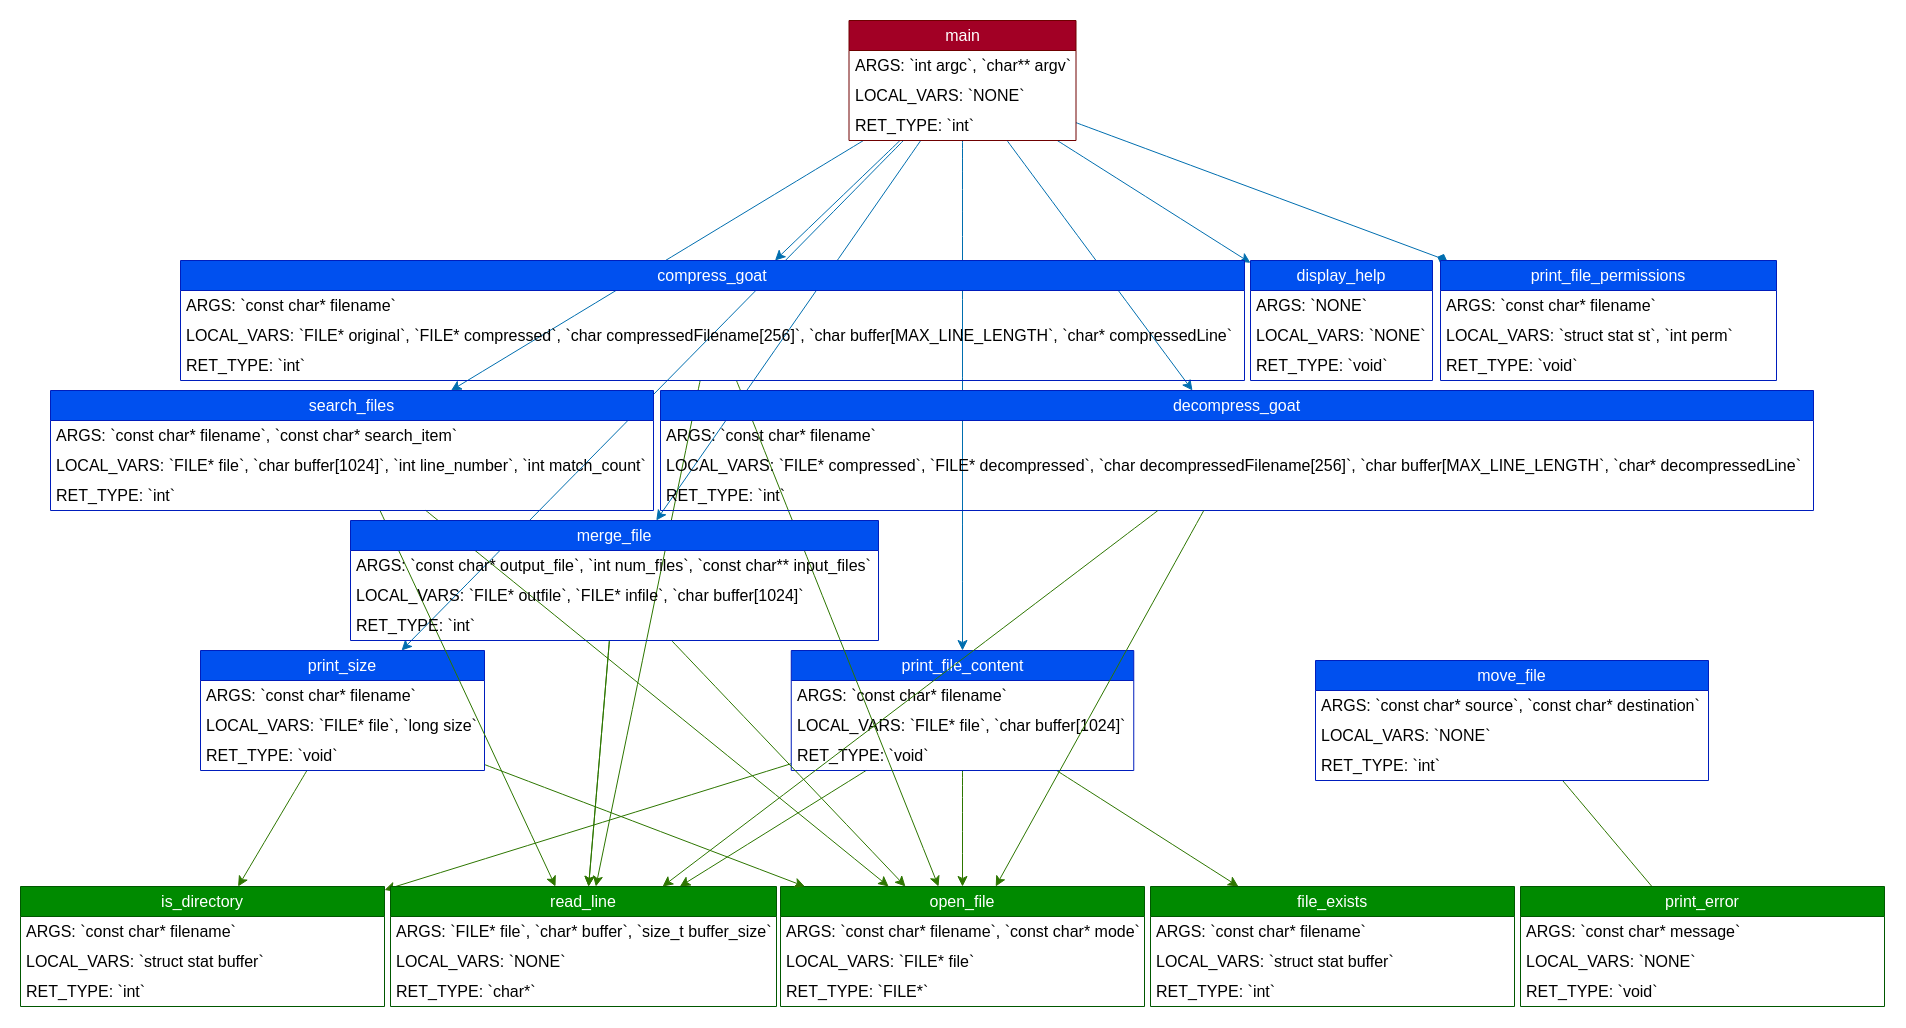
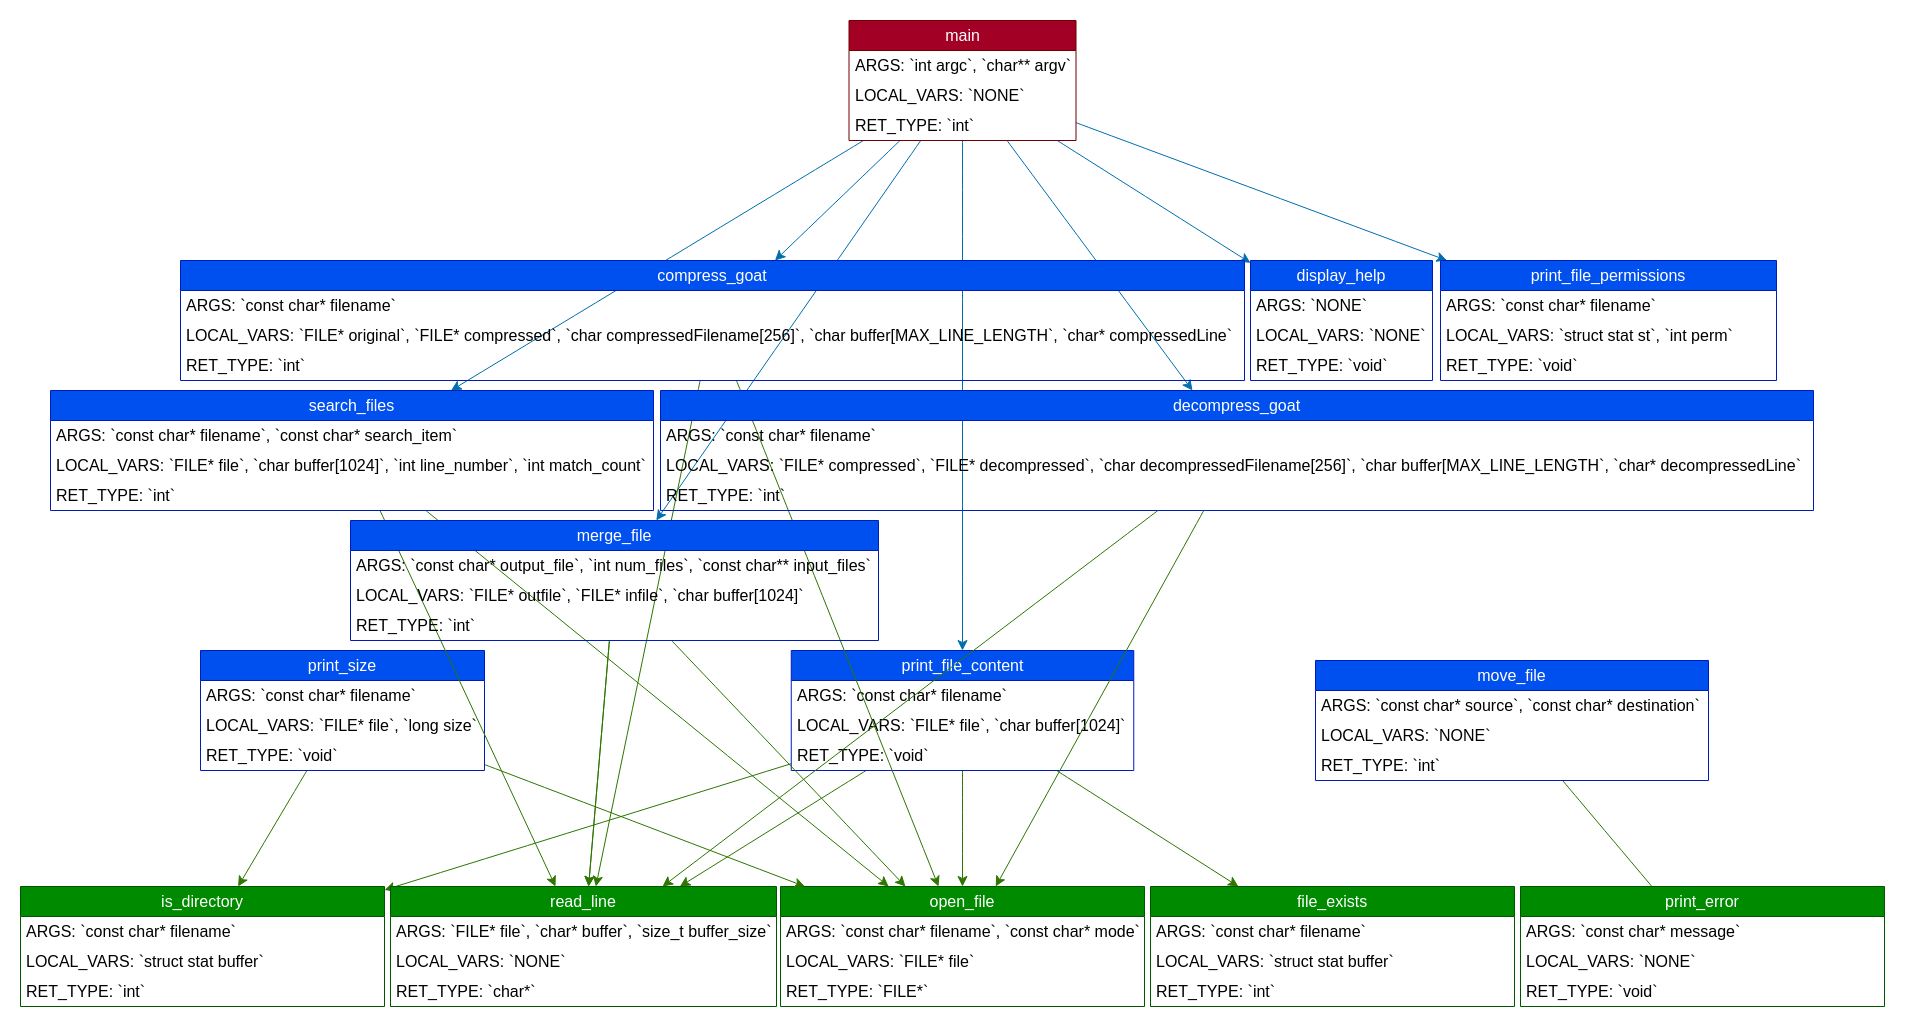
edge "main" -> "print_size": removed
edge "main" -> "print_file_permissions": arrowhead diamond -> classic
